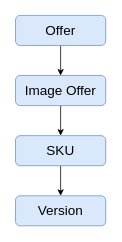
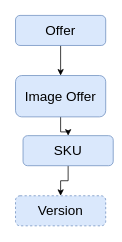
node "Image Offer": size 90x30 -> 90x41
node "SKU": moved (60, 150) -> (68, 150)
node "Version": style solid -> dashed
